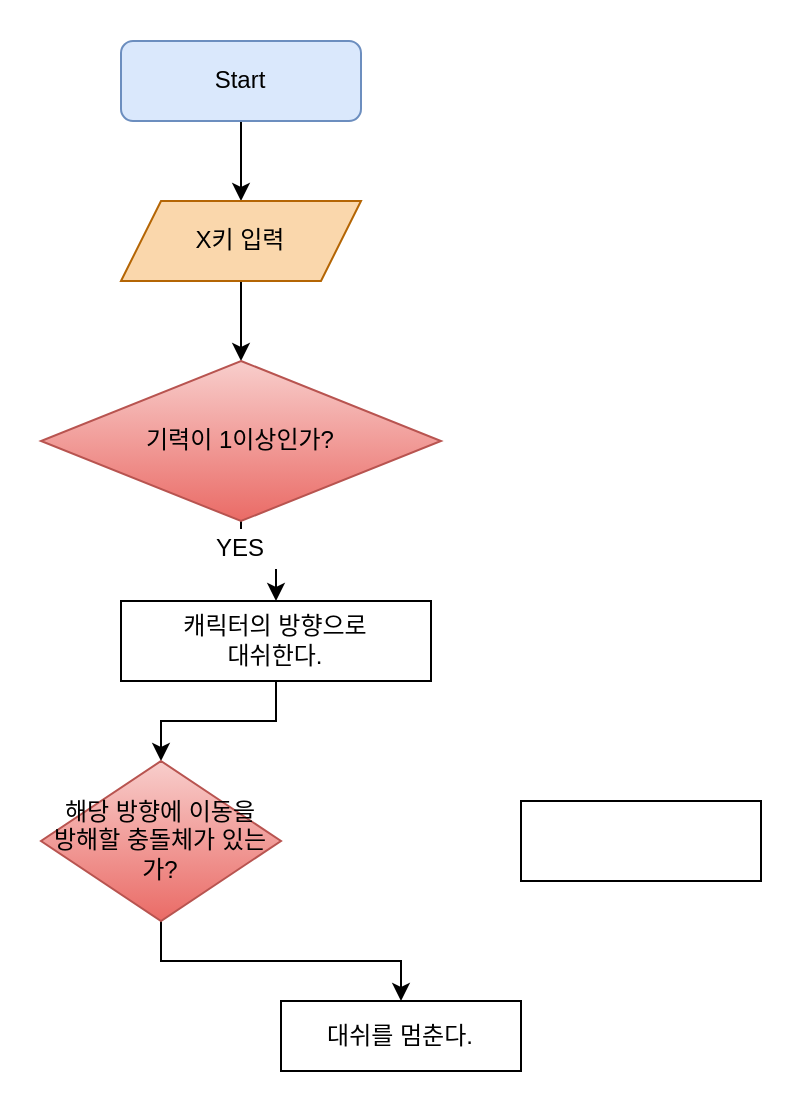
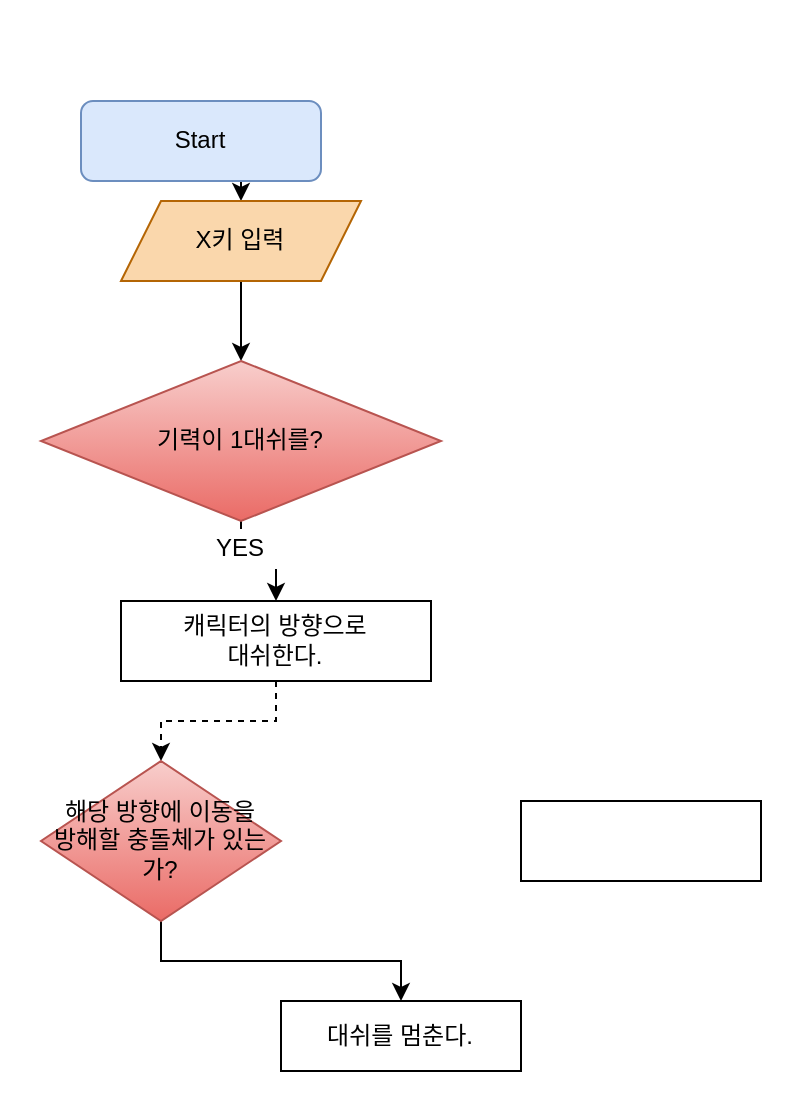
node "Start": moved (241, 81) -> (201, 141)
node "기력이 1이상인가?": label "기력이 1이상인가?" -> "기력이 1대쉬를?"
edge "캐릭터의 방향으로 대쉬한다." -> "해당 방향에 이동을 방해할 충돌체가 있는가?": style solid -> dashed
